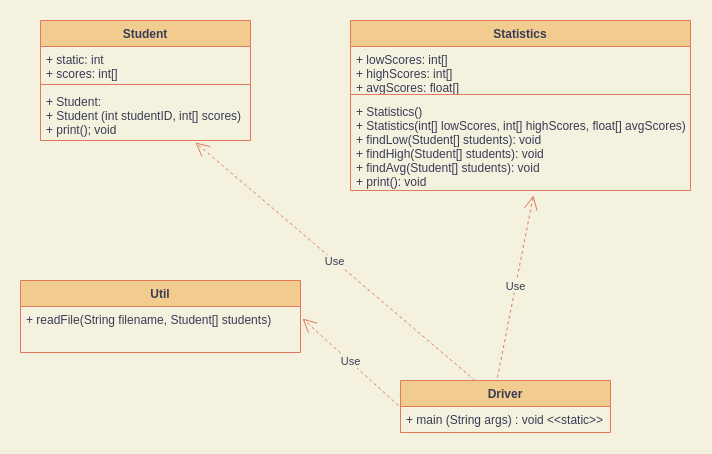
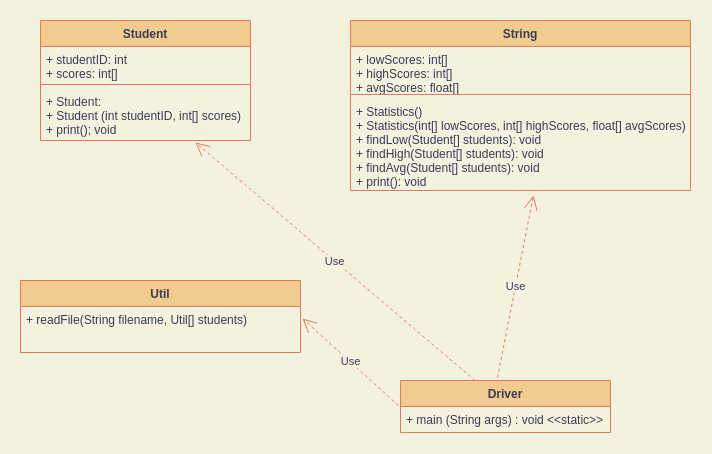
node "Statistics": label "Statistics" -> "String"
node "+ static: int + scores: int[]": label "+ static: int + scores: int[]" -> "+ studentID: int + scores: int[]"
node "+ readFile(String filename, Student[] students)": label "+ readFile(String filename, Student[] students)" -> "+ readFile(String filename, Util[] students)"
